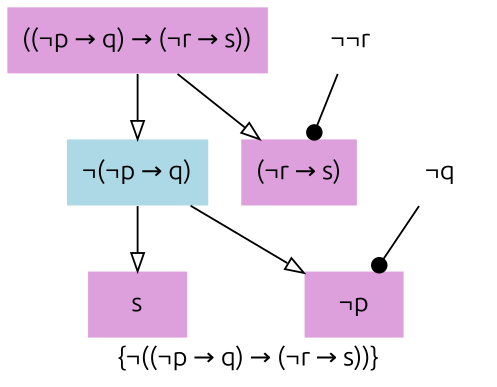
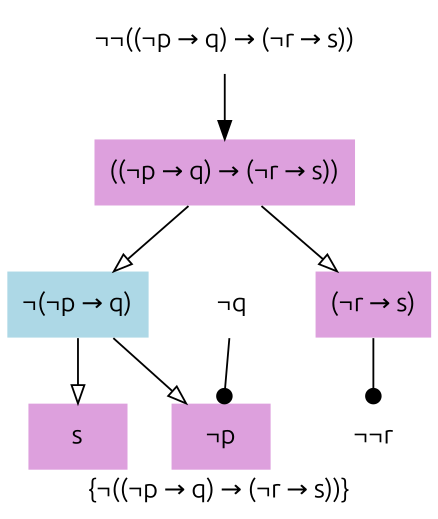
node "¬¬((¬p → q) → (¬r → s))": added
edge "¬¬r" -> "(¬r → s)": reversed
